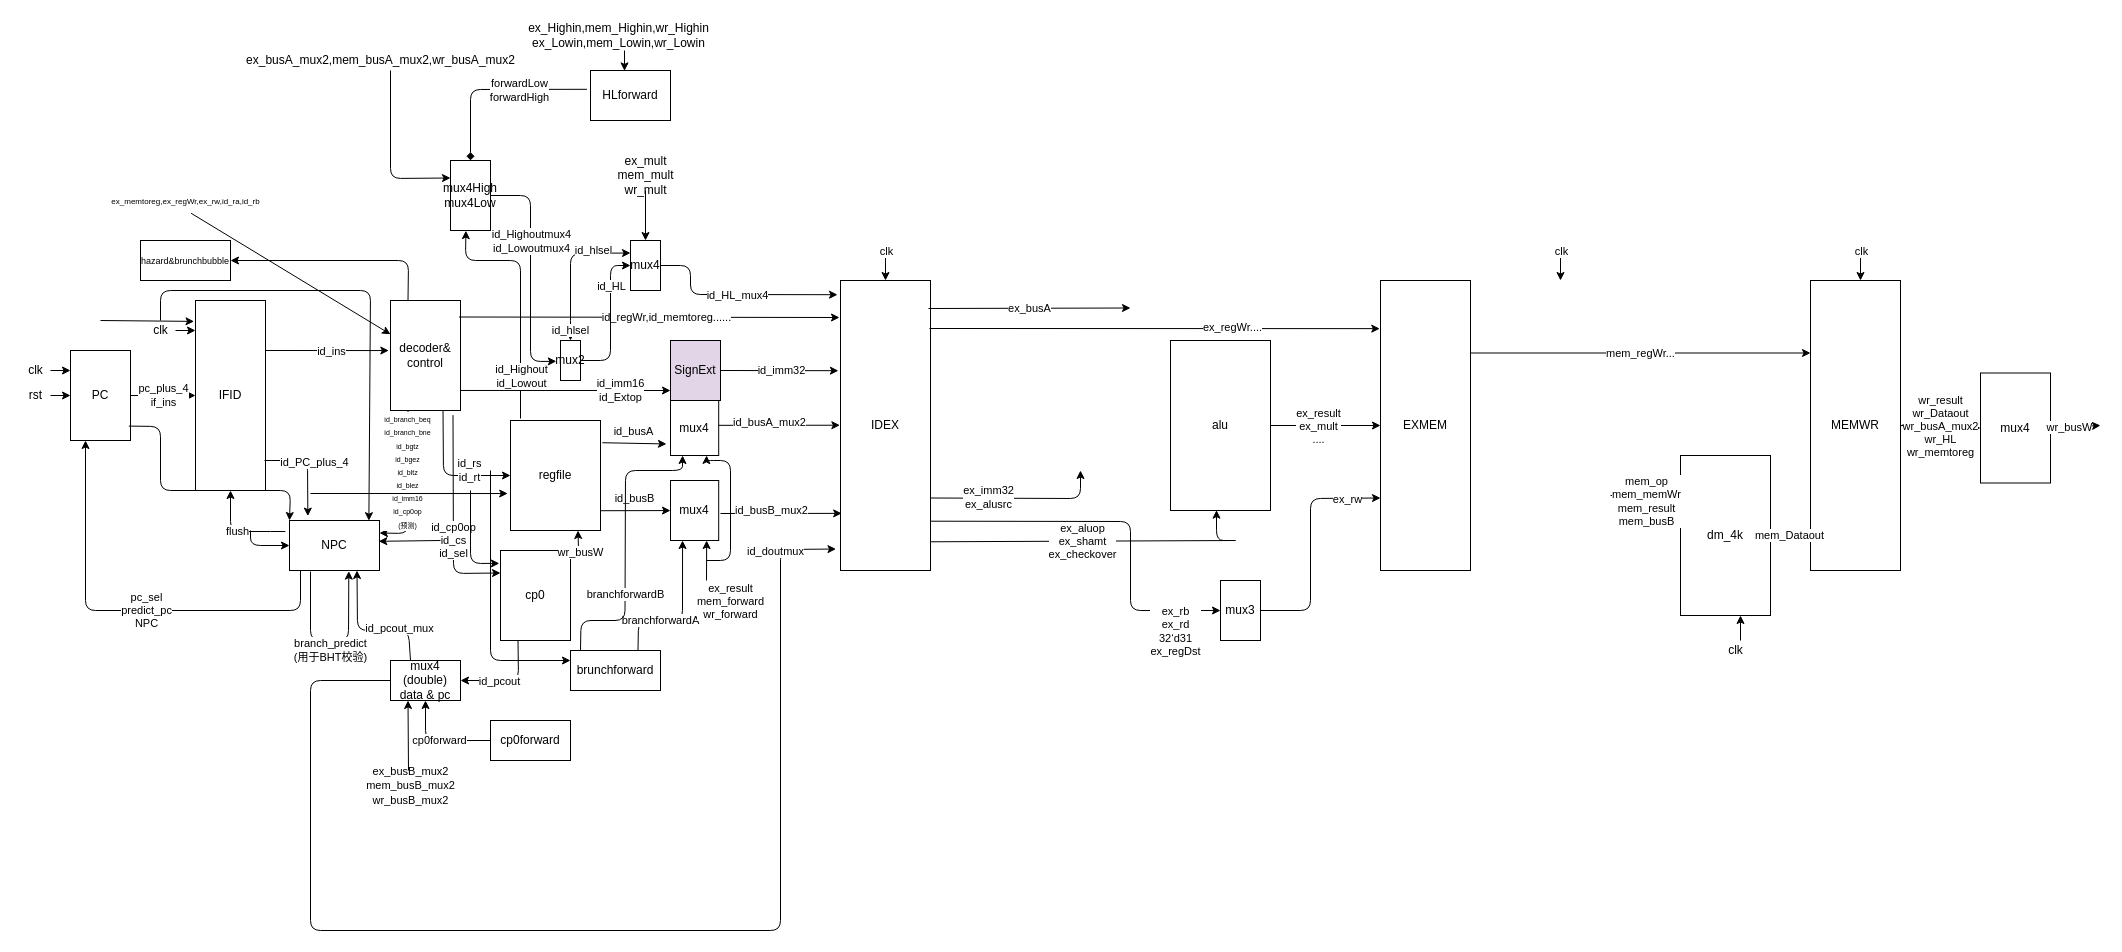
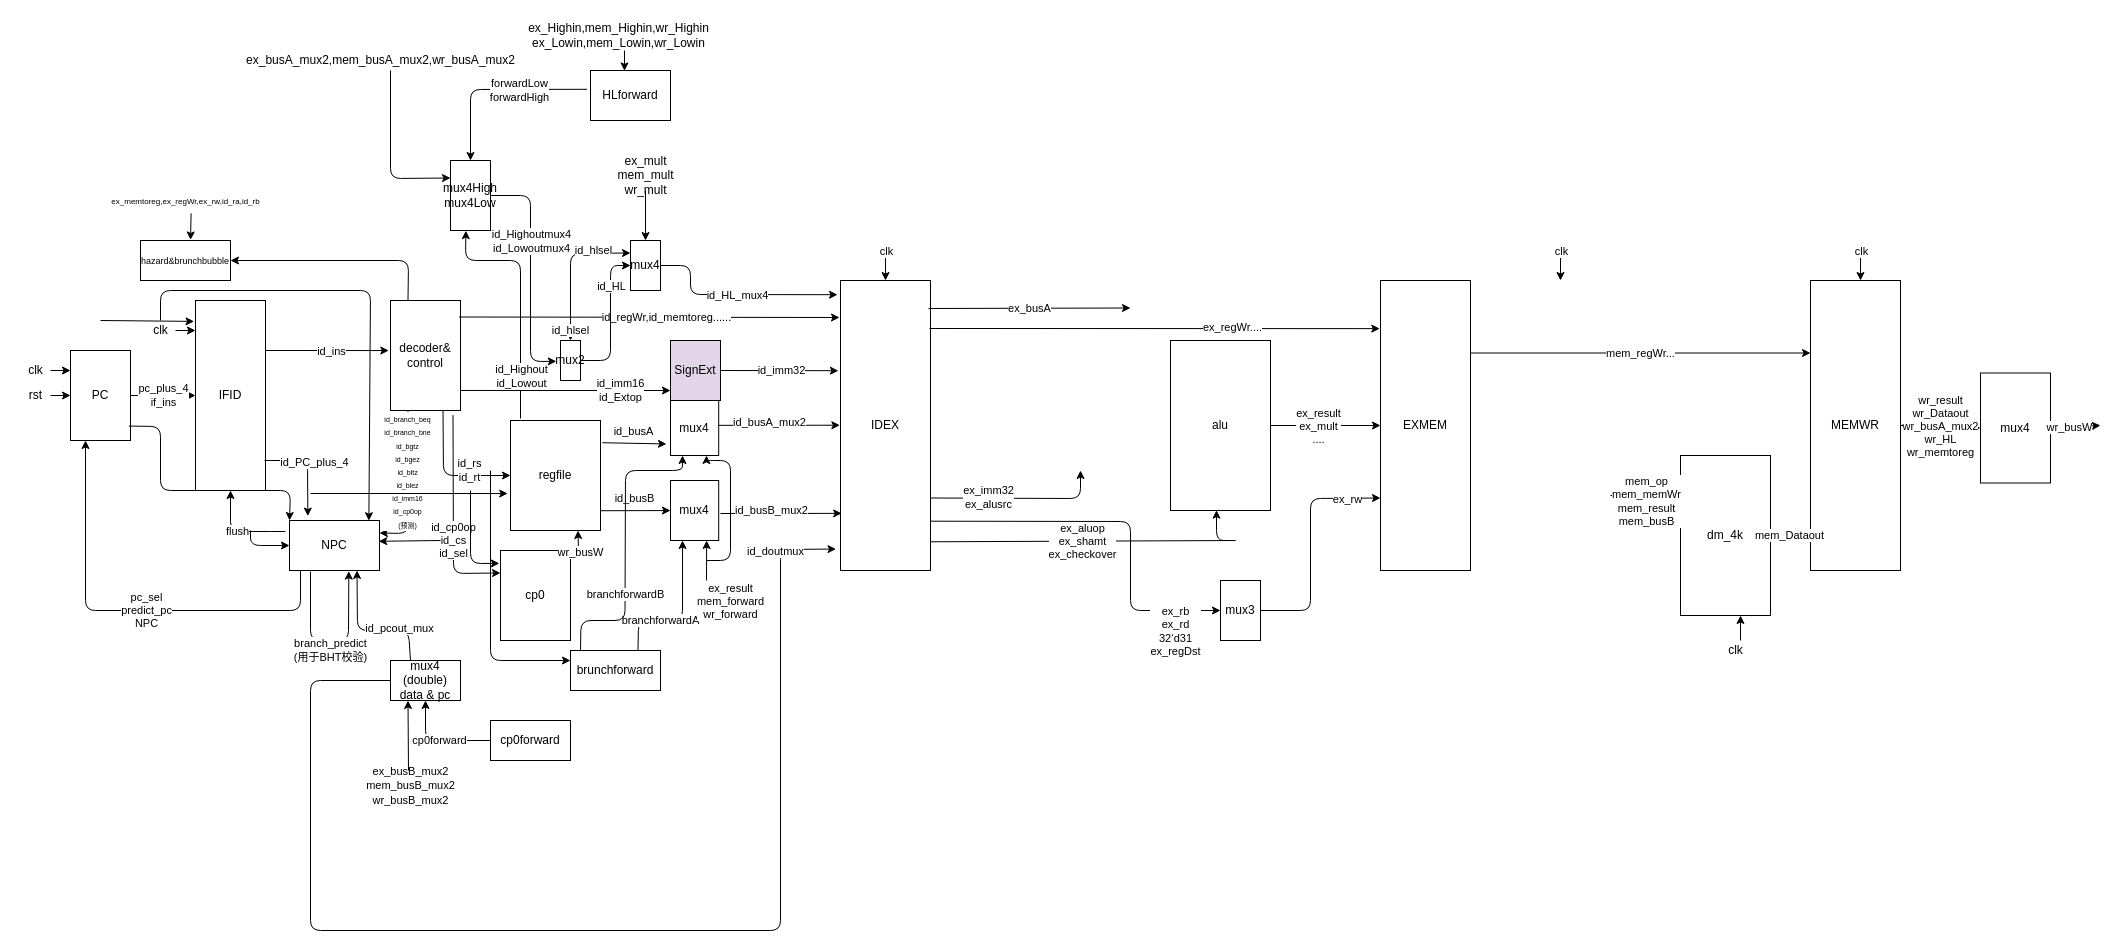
edge "HLforward" -> "mux4High mux4Low": arrowhead diamond -> classic
edge "ex_memtoreg,ex_regWr,ex_rw,id_ra,id_rb" -> "decoder& control": now "ex_memtoreg,ex_regWr,ex_rw,id_ra,id_rb" -> "hazard&brunchbubble"
edge "cp0" -> "mux4 (double) data & pc": removed, label "id_pcout"
